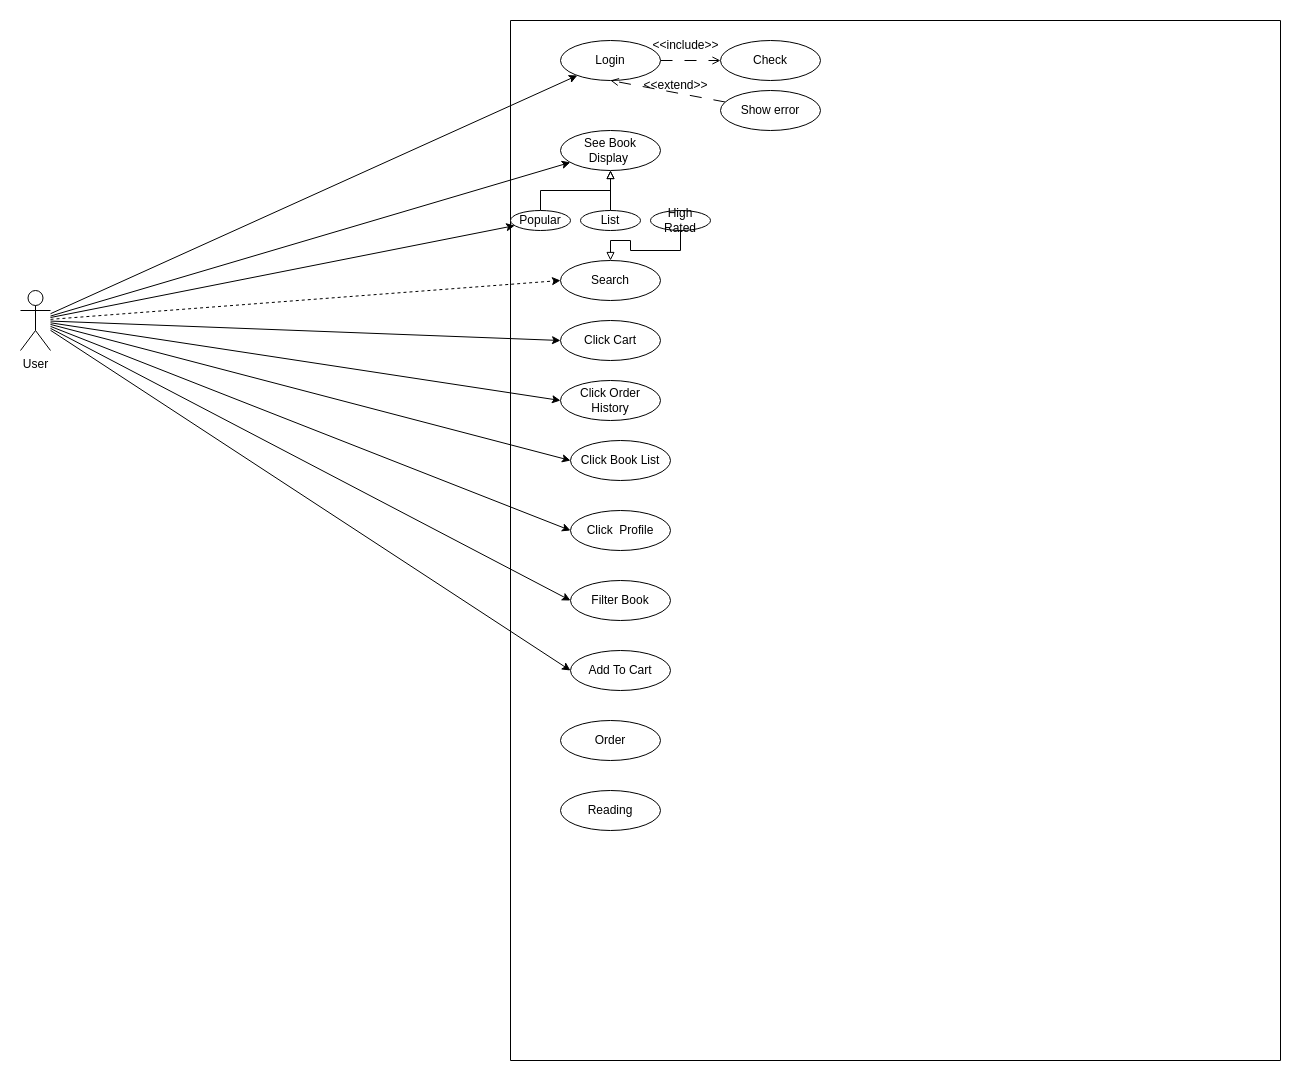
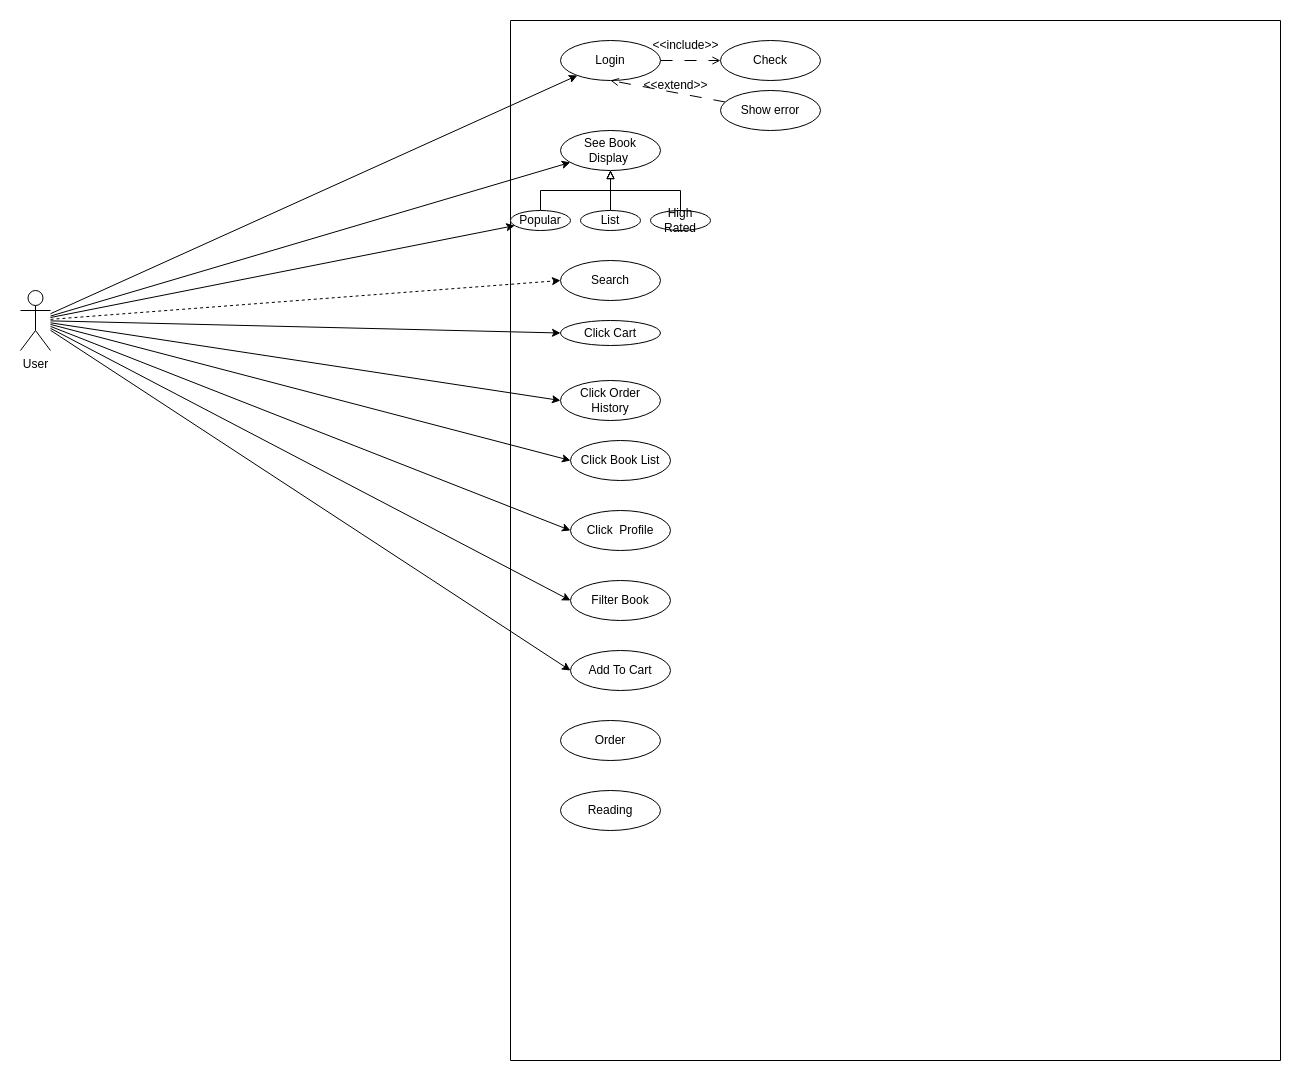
edge "High Rated" -> "Search": now "High Rated" -> "See Book Display"
node "Click Cart": size 100x40 -> 100x25
